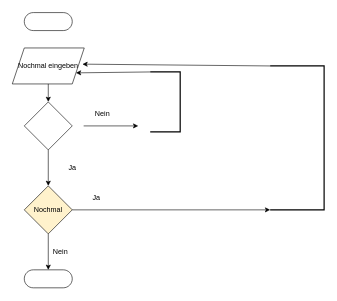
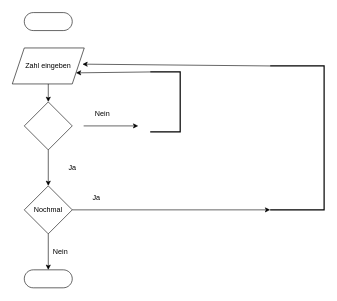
node "Nochmal eingeben": label "Nochmal eingeben" -> "Zahl eingeben"
node "Nochmal": fillcolor #fff2cc -> #ffffff
